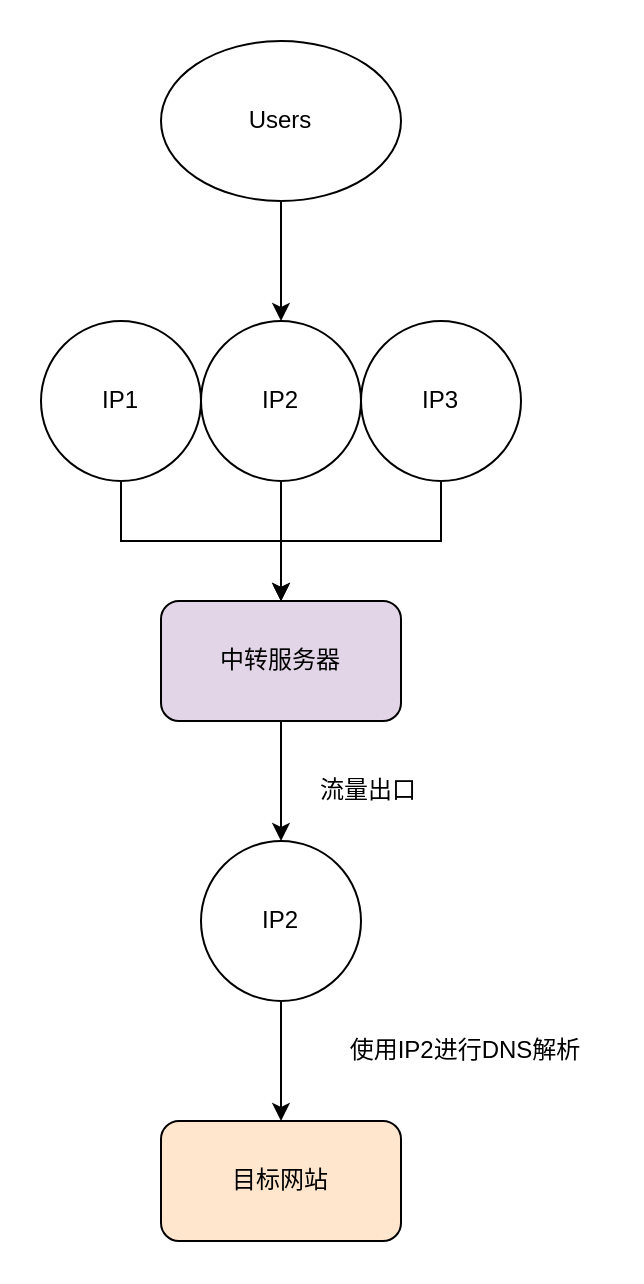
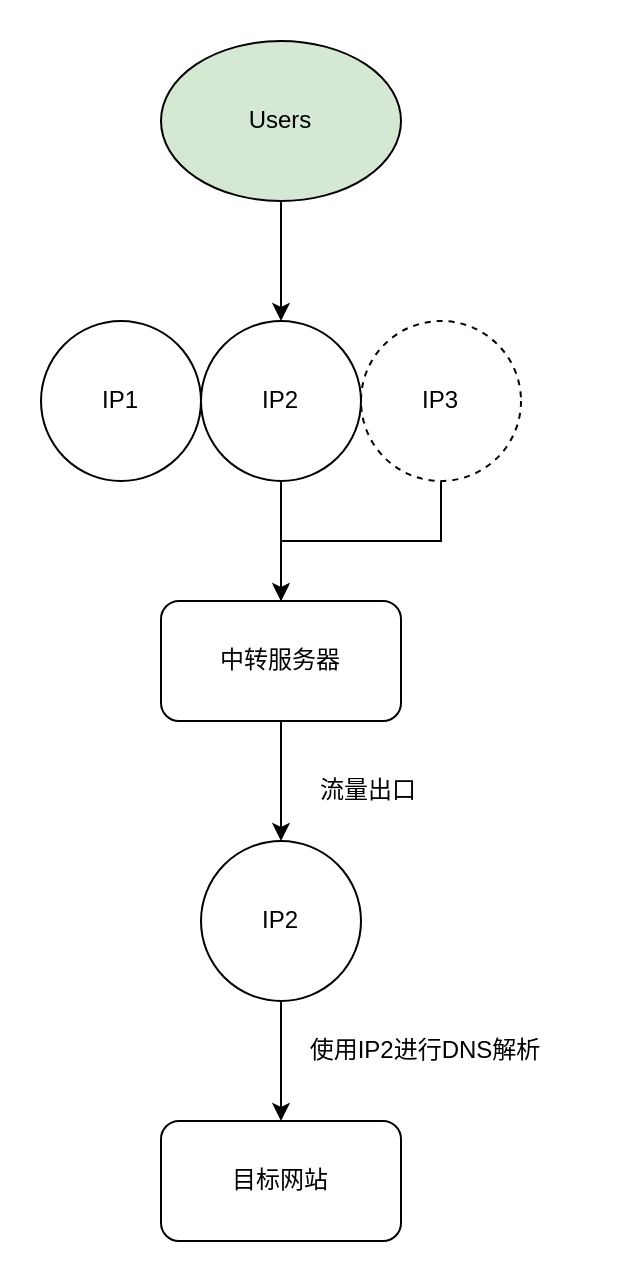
node "Users": fillcolor #ffffff -> #d5e8d4
node "IP3": style solid -> dashed
edge "IP1" -> "中转服务器": removed
node "中转服务器": fillcolor #e1d5e7 -> #ffffff
node "使用IP2进行DNS解析": moved (466, 1051) -> (426, 1051)
node "目标网站": fillcolor #ffe6cc -> #ffffff
